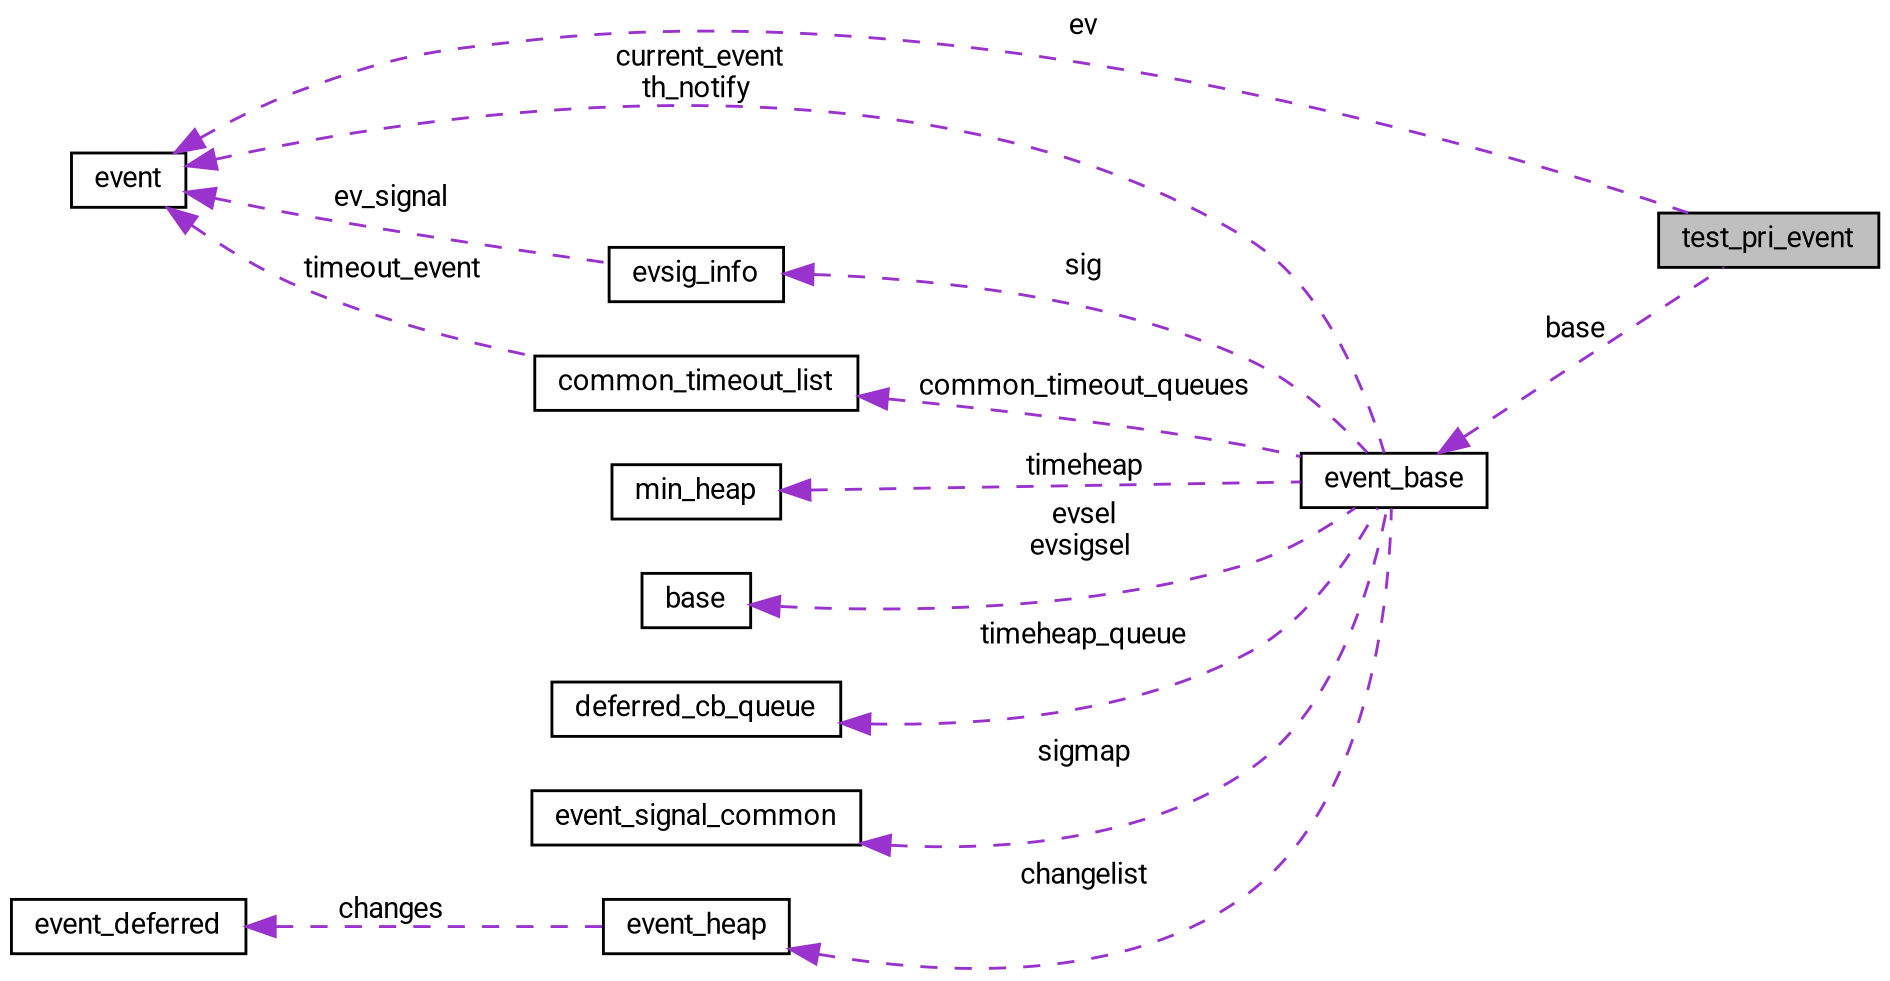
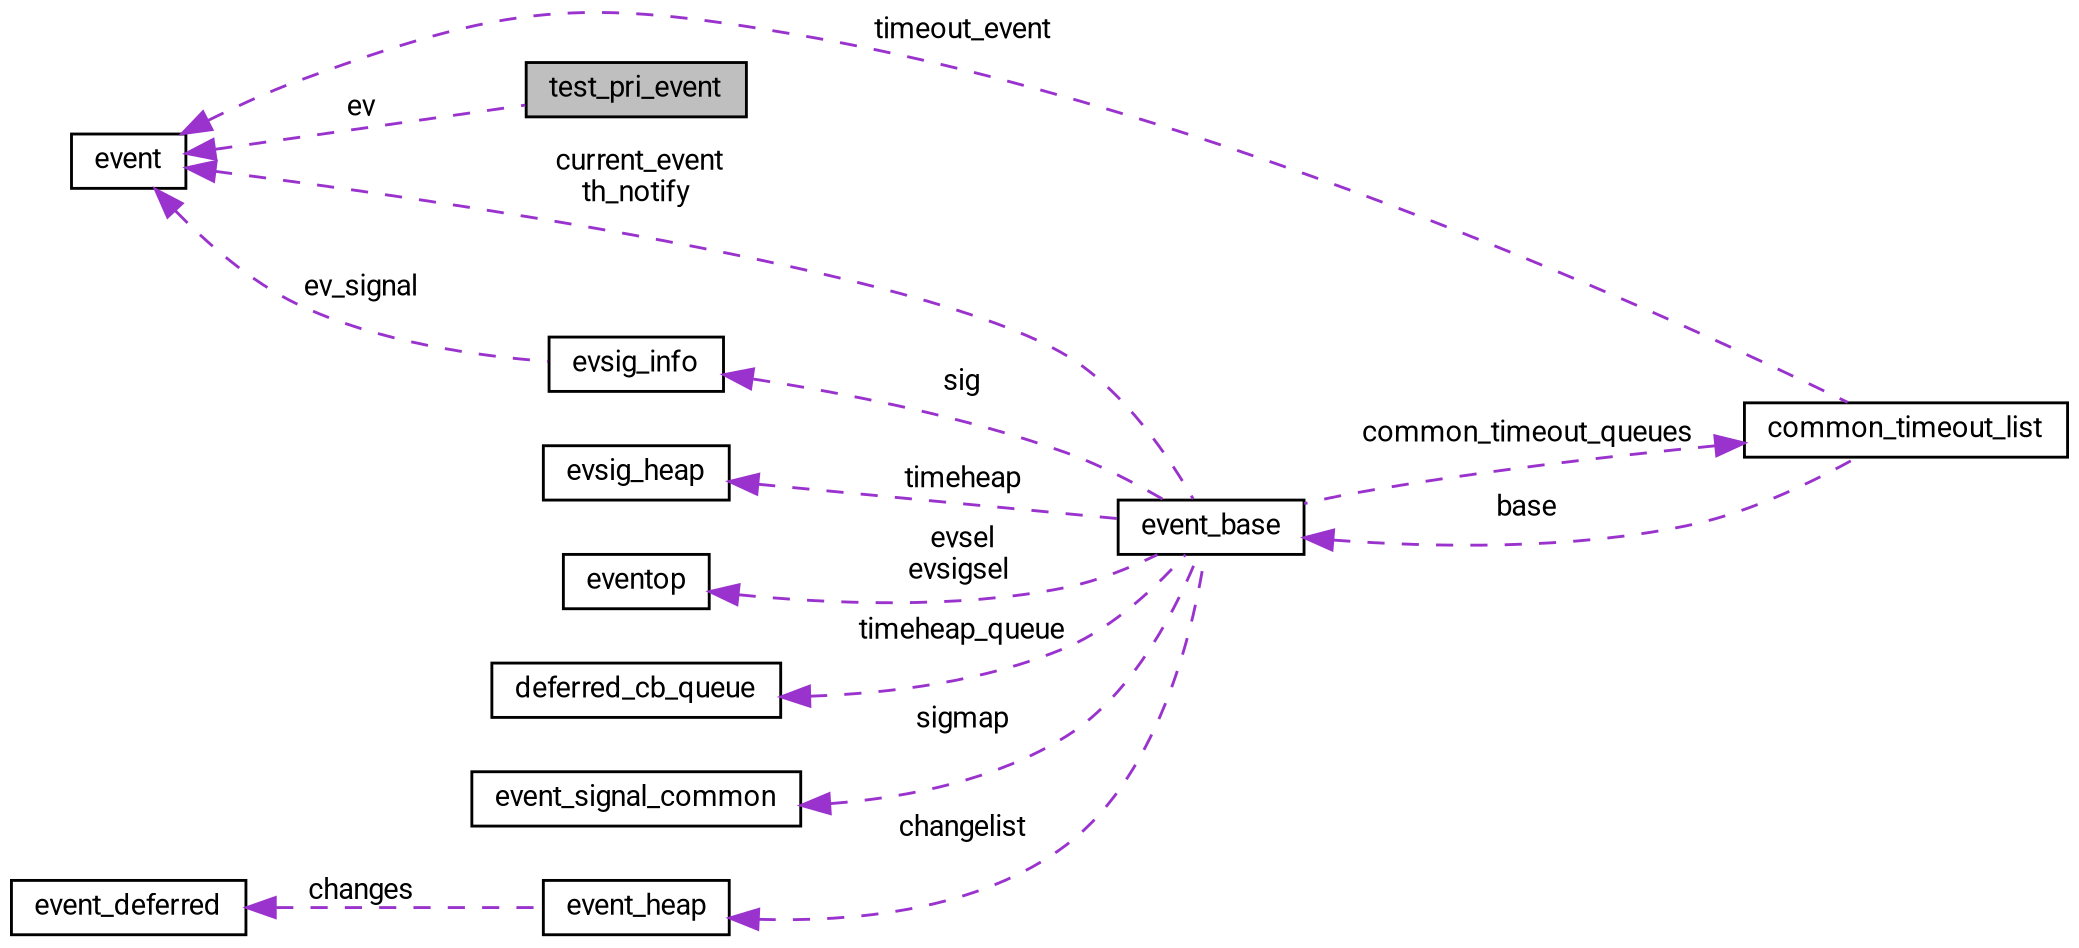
edge "test_pri_event" -> "event_base": now "common_timeout_list" -> "event_base"
node "min_heap": label "min_heap" -> "evsig_heap"
node "base": label "base" -> "eventop"
